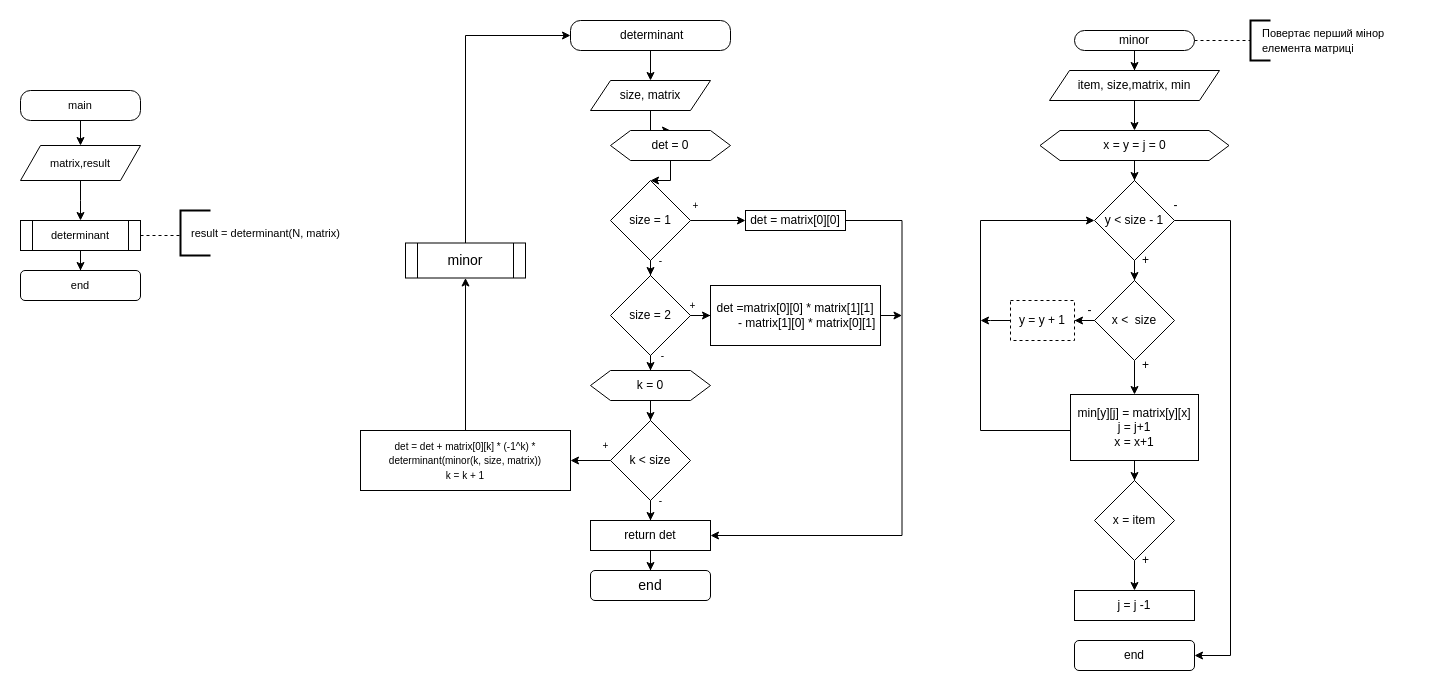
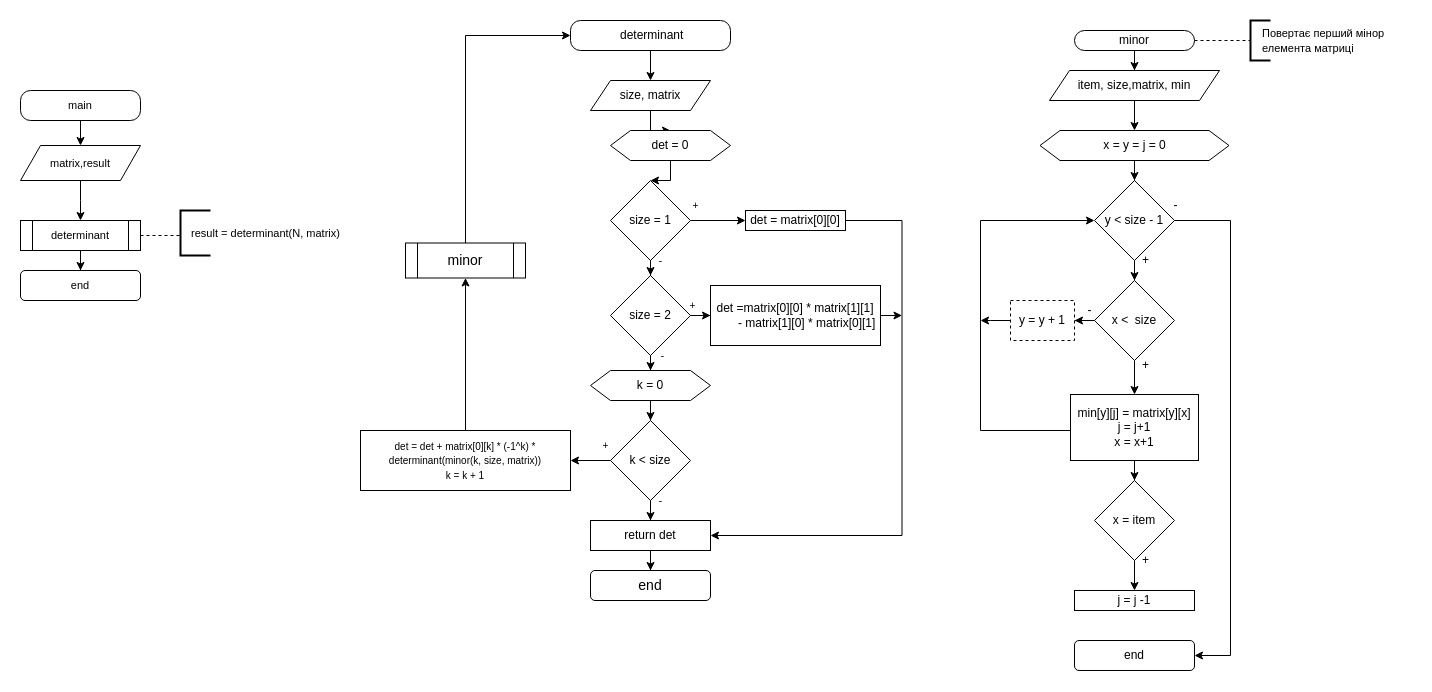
node "j = j -1": size 120x30 -> 120x20
